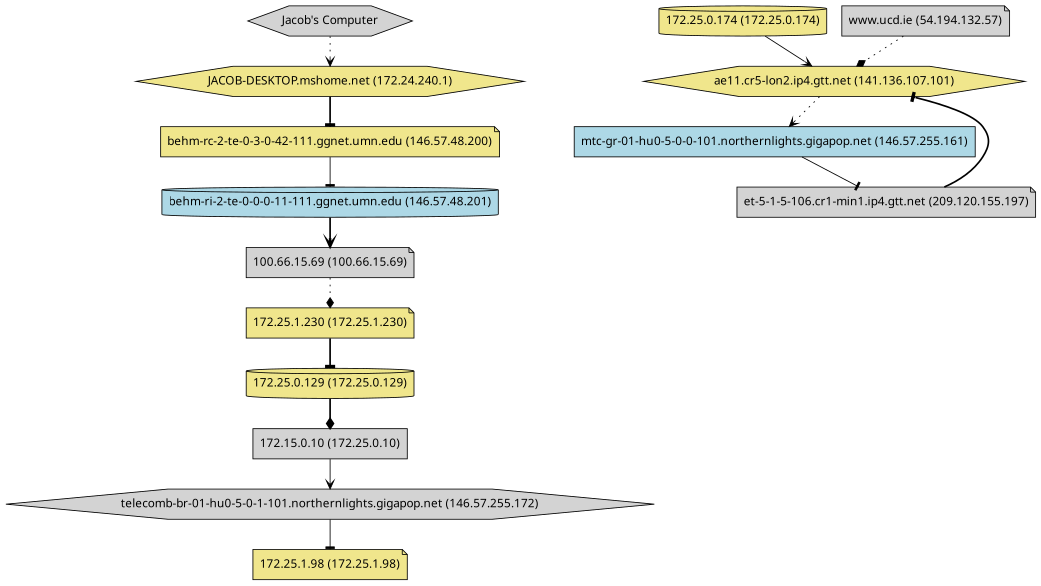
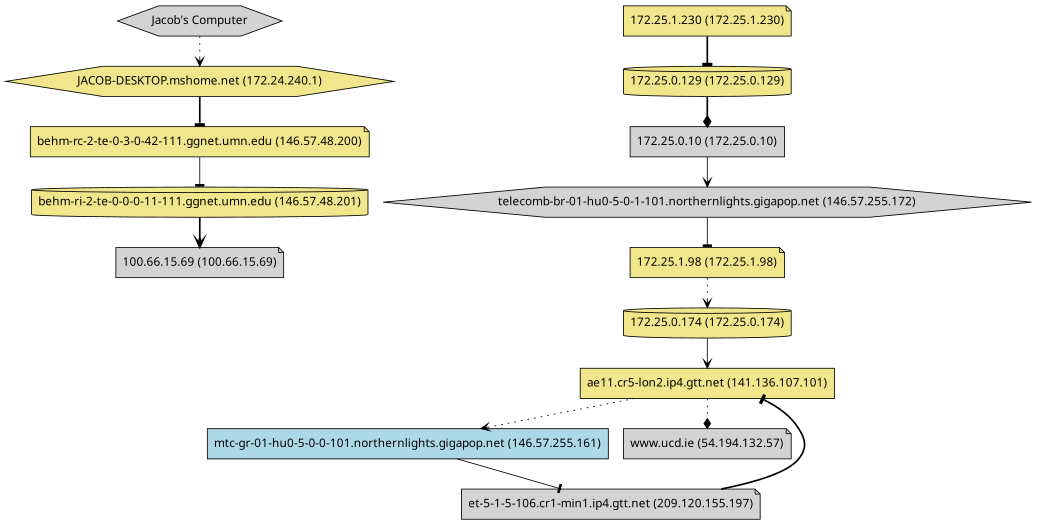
edge "www.ucd.ie (54.194.132.57)" -> "ae11.cr5-lon2.ip4.gtt.net (141.136.107.101)": reversed
node "ae11.cr5-lon2.ip4.gtt.net (141.136.107.101)": shape hexagon -> box
node "behm-ri-2-te-0-0-0-11-111.ggnet.umn.edu (146.57.48.201)": fillcolor lightblue -> khaki
edge "100.66.15.69 (100.66.15.69)" -> "172.25.1.230 (172.25.1.230)": removed
edge "172.25.1.98 (172.25.1.98)" -> "172.25.0.174 (172.25.0.174)": added
node "172.15.0.10 (172.25.0.10)": label "172.15.0.10 (172.25.0.10)" -> "172.25.0.10 (172.25.0.10)"
